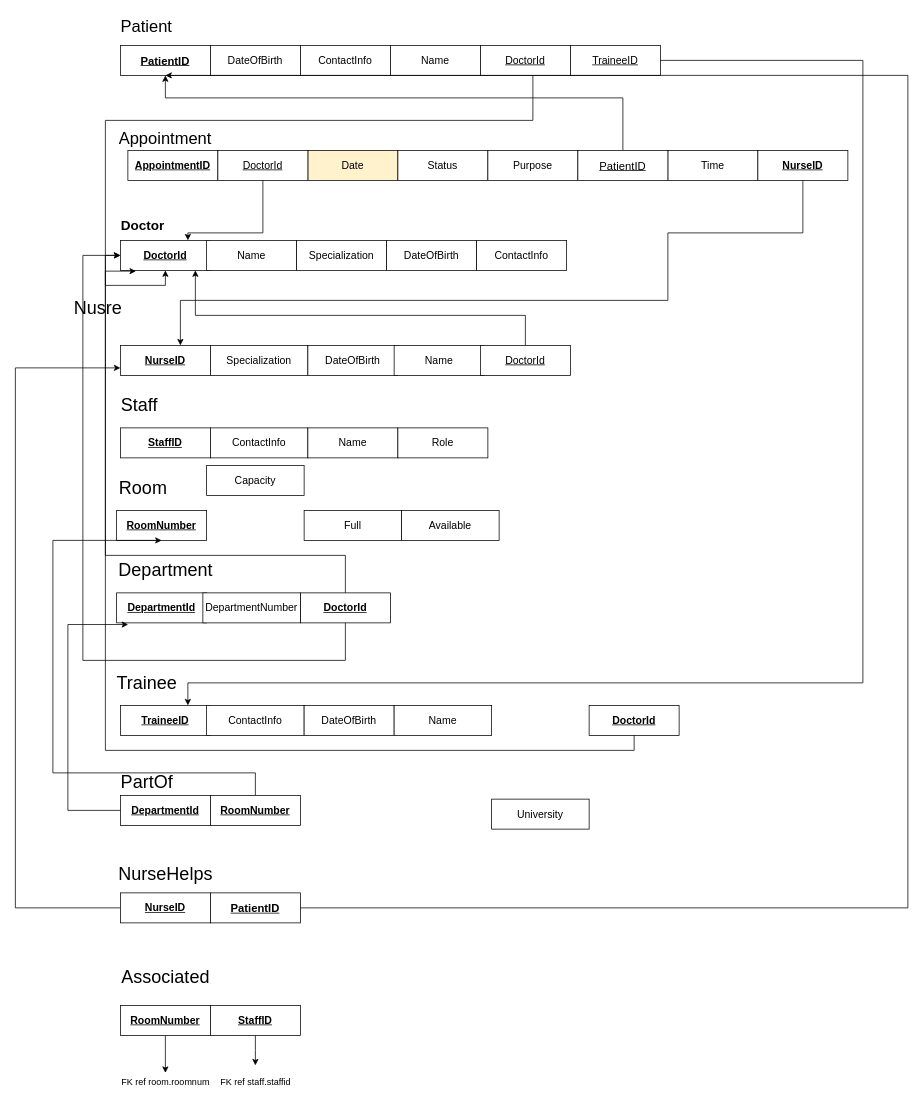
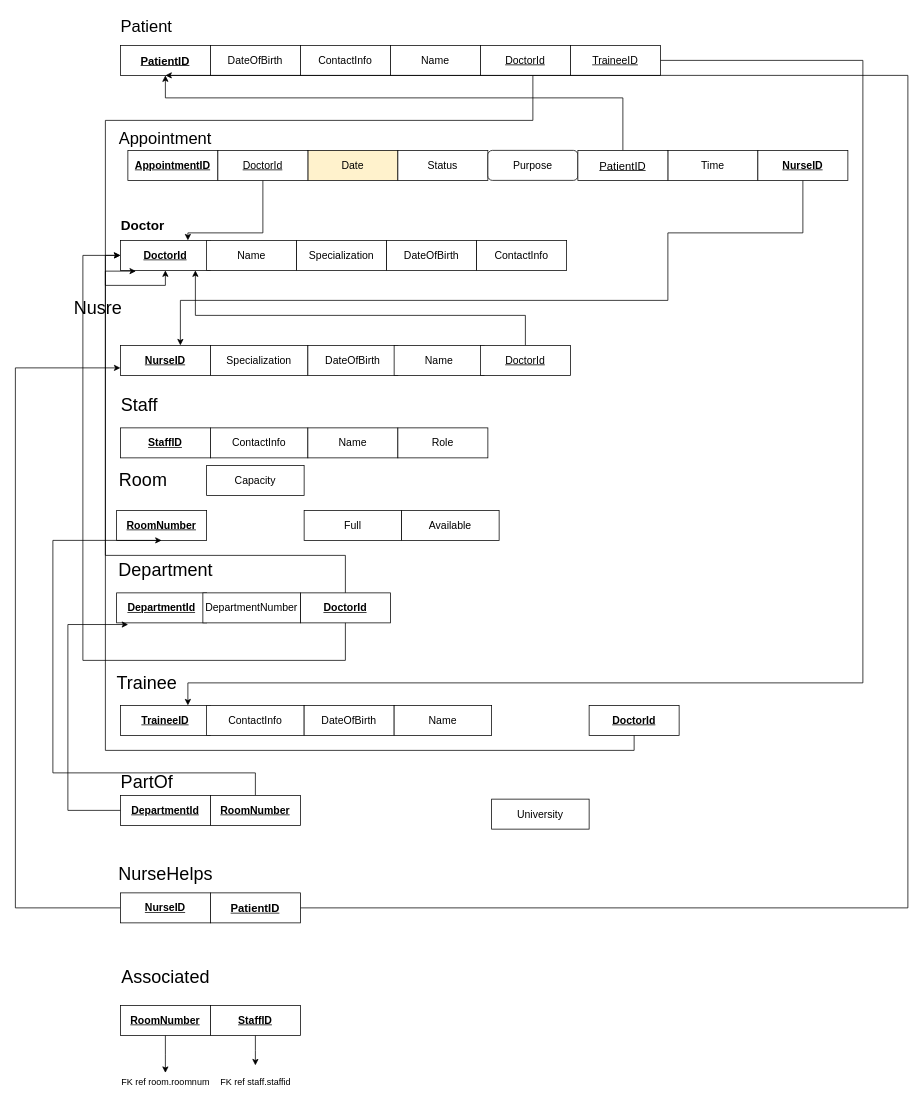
node "Purpose": shape rectangle -> rounded rectangle
node "Room": moved (143, 488) -> (143, 480)
